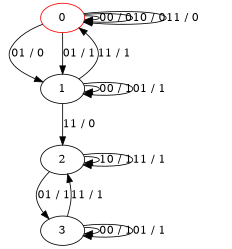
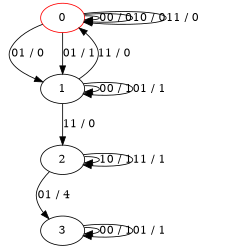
edge "1" -> "0": label "11 / 1" -> "11 / 0"
edge "2" -> "3": label "01 / 1" -> "01 / 4"
edge "3" -> "2": removed, label "11 / 1"
